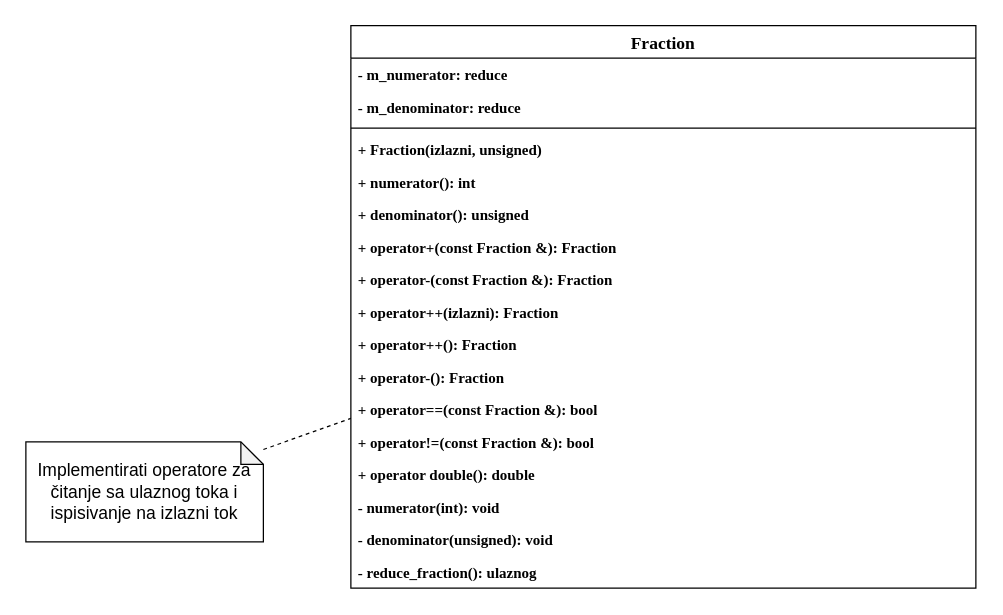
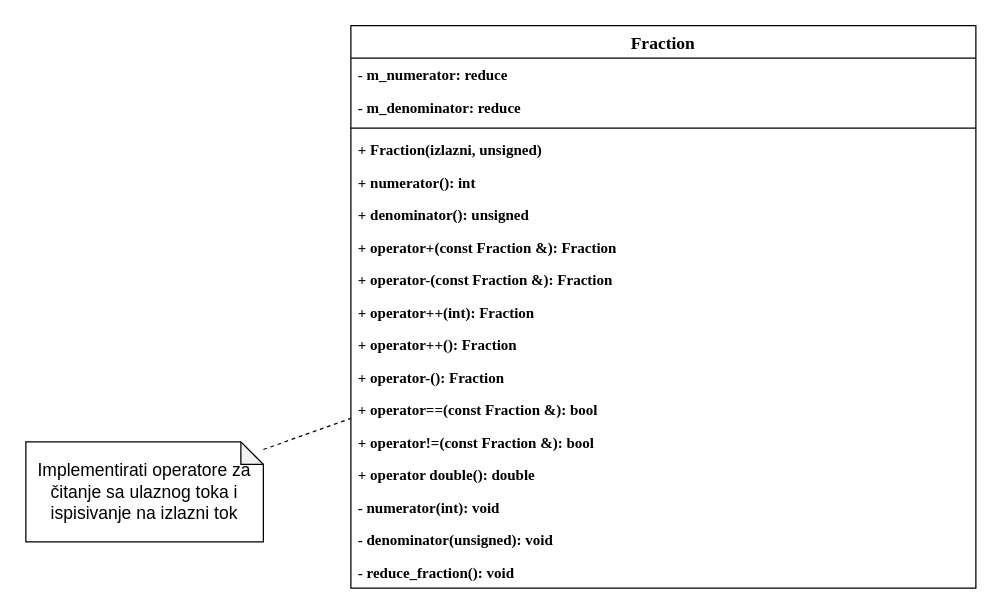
node "+ operator++(izlazni): Fraction": label "+ operator++(izlazni): Fraction" -> "+ operator++(int): Fraction"
node "- reduce_fraction(): ulaznog": label "- reduce_fraction(): ulaznog" -> "- reduce_fraction(): void"
